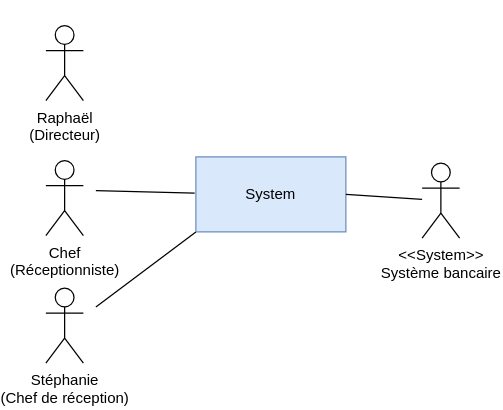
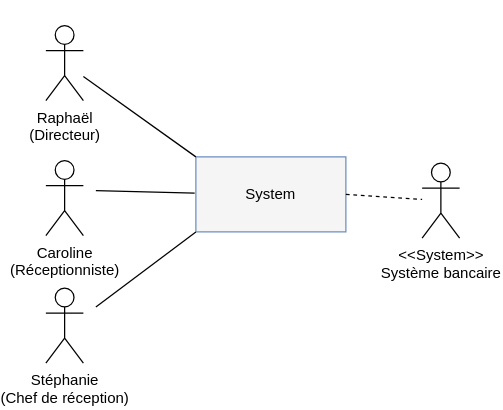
edge "Raphaël (Directeur)" -- "System": added
node "System": fillcolor #dae8fc -> #f5f5f5
edge "System" -- "<<System>> Système bancaire": style solid -> dashed
node "Chef (Réceptionniste)": label "Chef (Réceptionniste)" -> "Caroline (Réceptionniste)"
